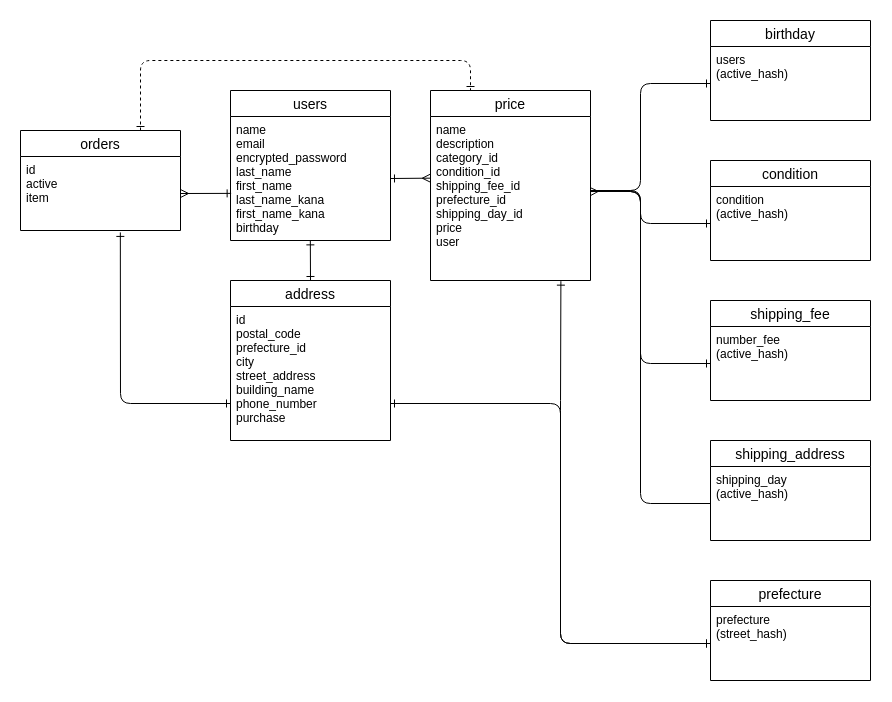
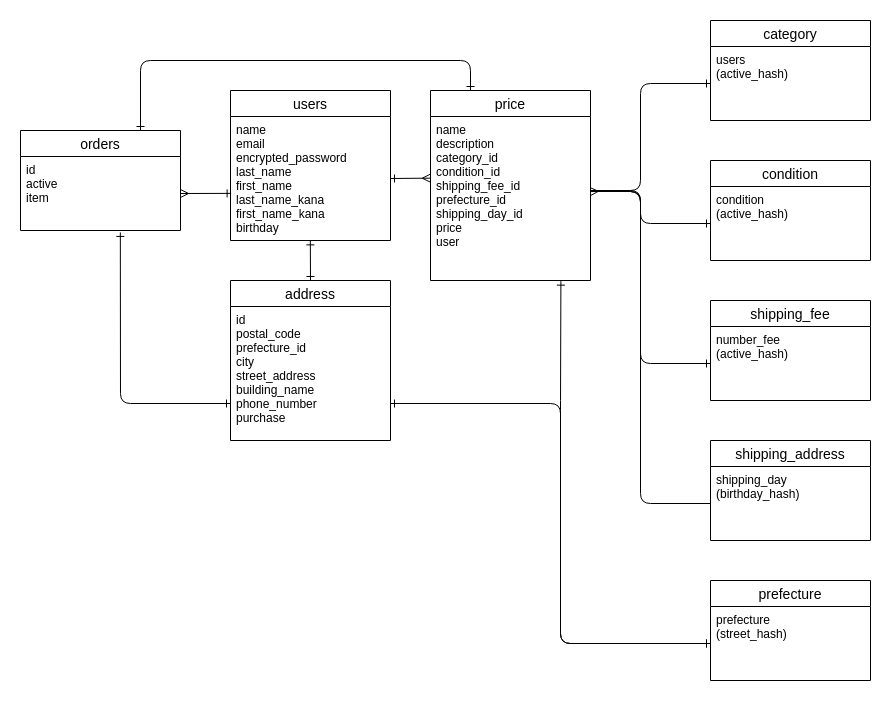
node "birthday": label "birthday" -> "category"
edge "orders" -- "price": style dashed -> solid
node "shipping_day (active_hash)": label "shipping_day (active_hash)" -> "shipping_day (birthday_hash)"
